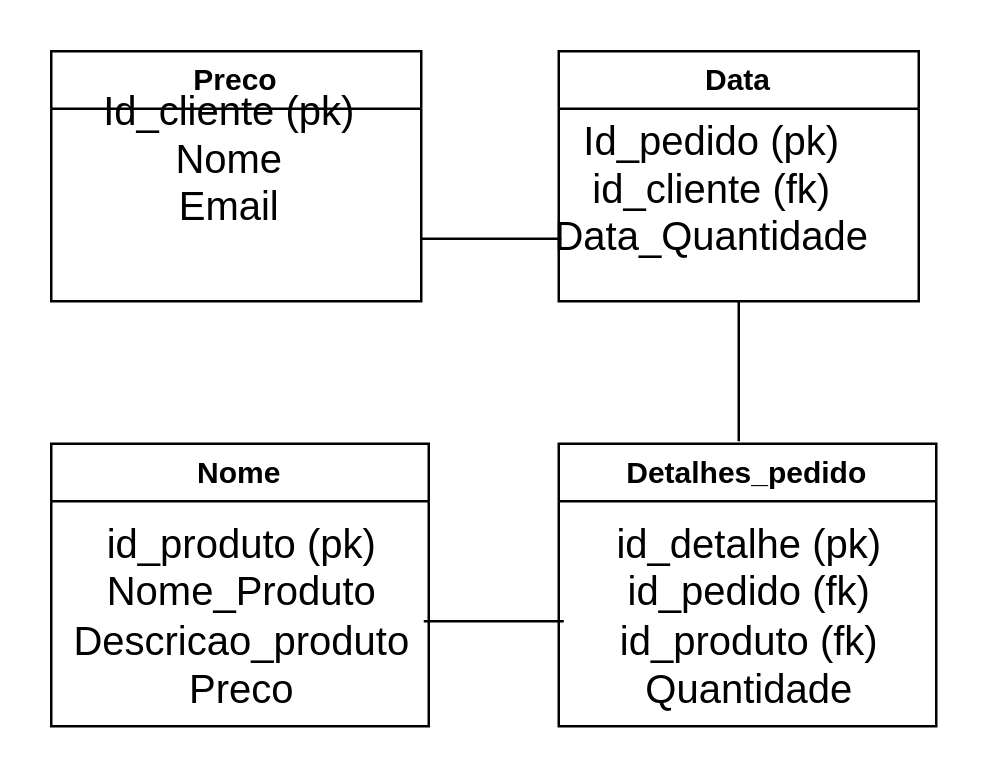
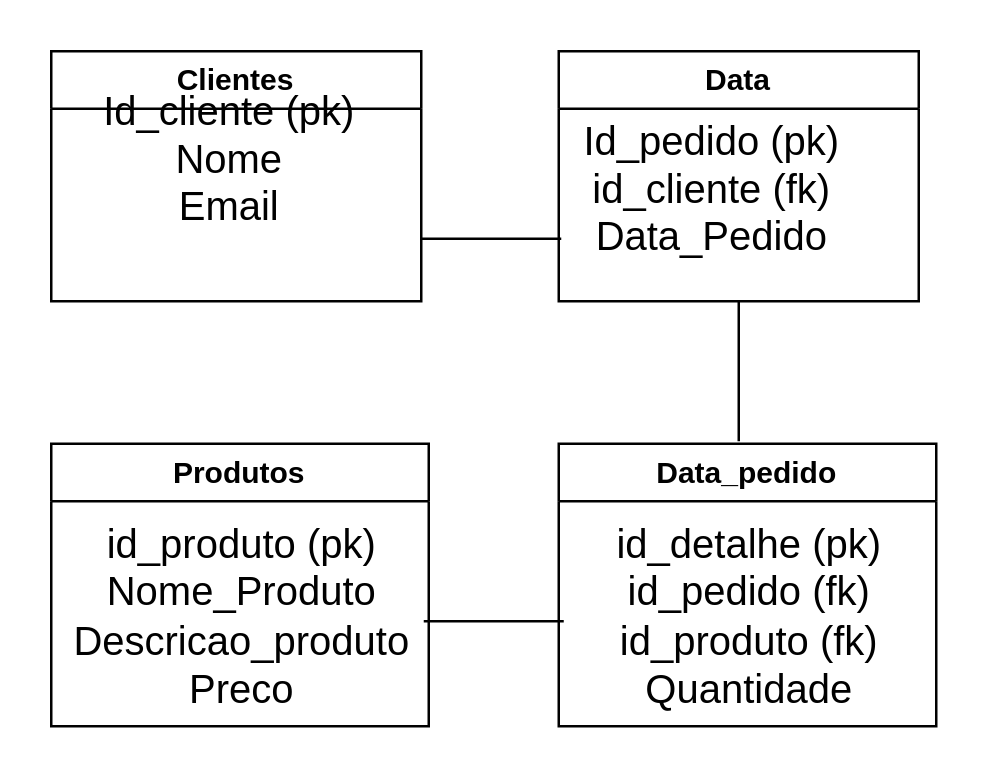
node "Preco": label "Preco" -> "Clientes"
node "Id_pedido (pk) id_cliente (fk) Data_Quantidade": label "Id_pedido (pk) id_cliente (fk) Data_Quantidade" -> "Id_pedido (pk) id_cliente (fk) Data_Pedido"
node "Nome": label "Nome" -> "Produtos"
node "Detalhes_pedido": label "Detalhes_pedido" -> "Data_pedido"
